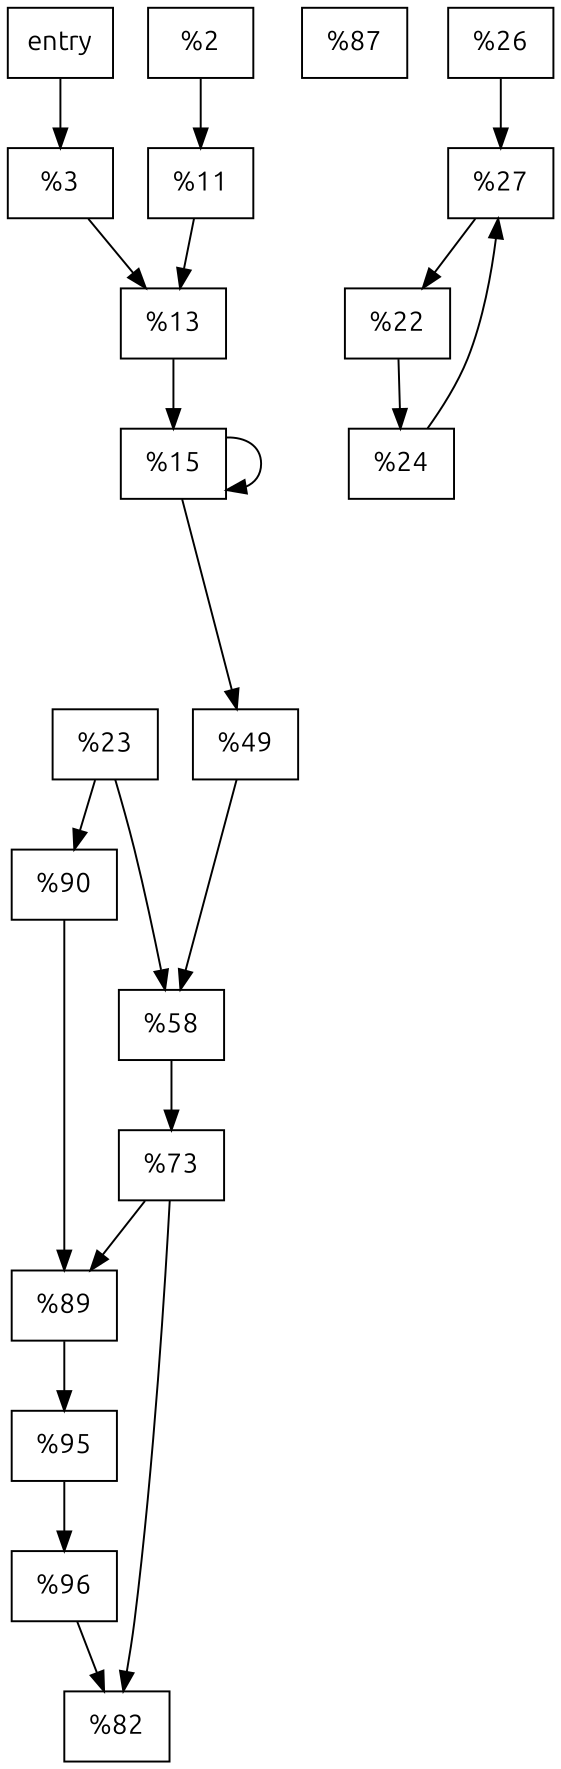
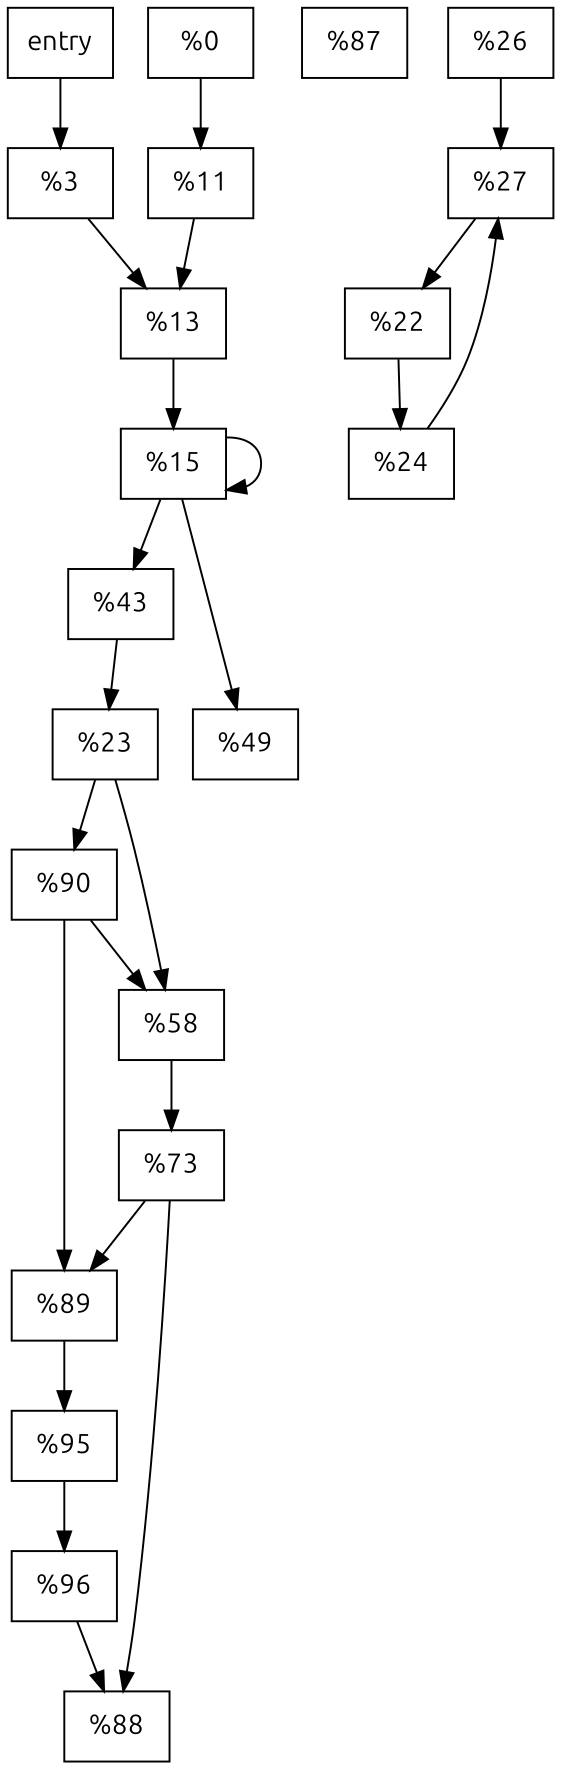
node "%2": label "%2" -> "%0"
node "%43": added
edge "%49" -> "%58": now "%90" -> "%58"
node "%82": label "%82" -> "%88"
